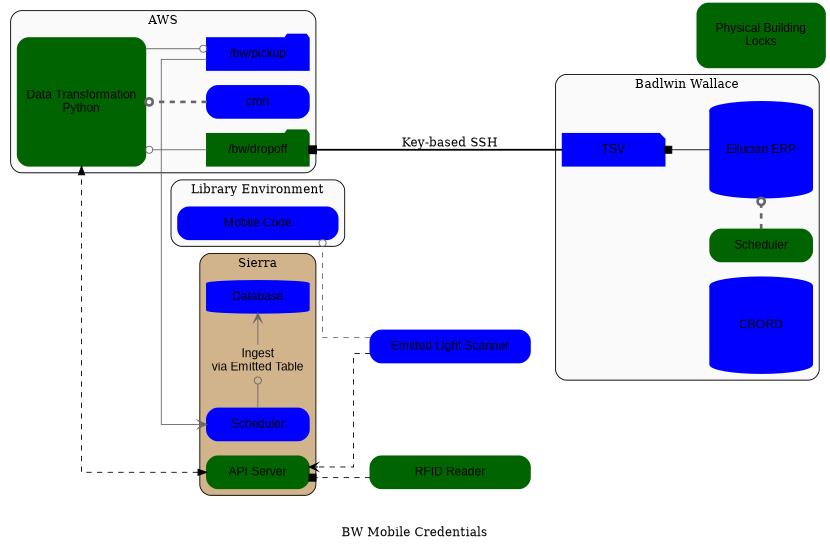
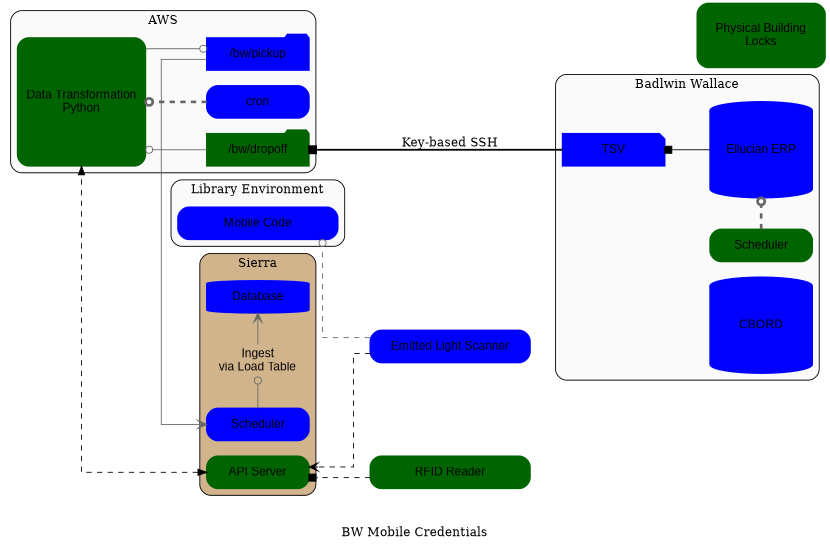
node "Ingest via Emitted Table": label "Ingest via Emitted Table" -> "Ingest via Load Table"
